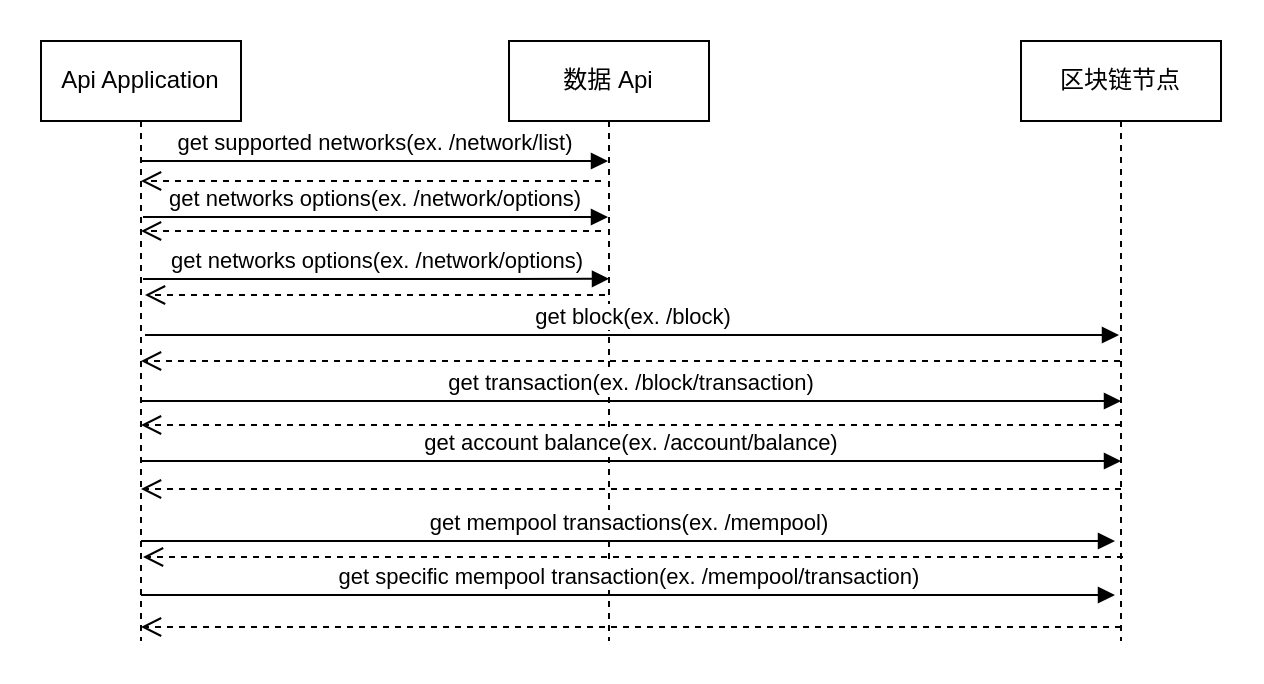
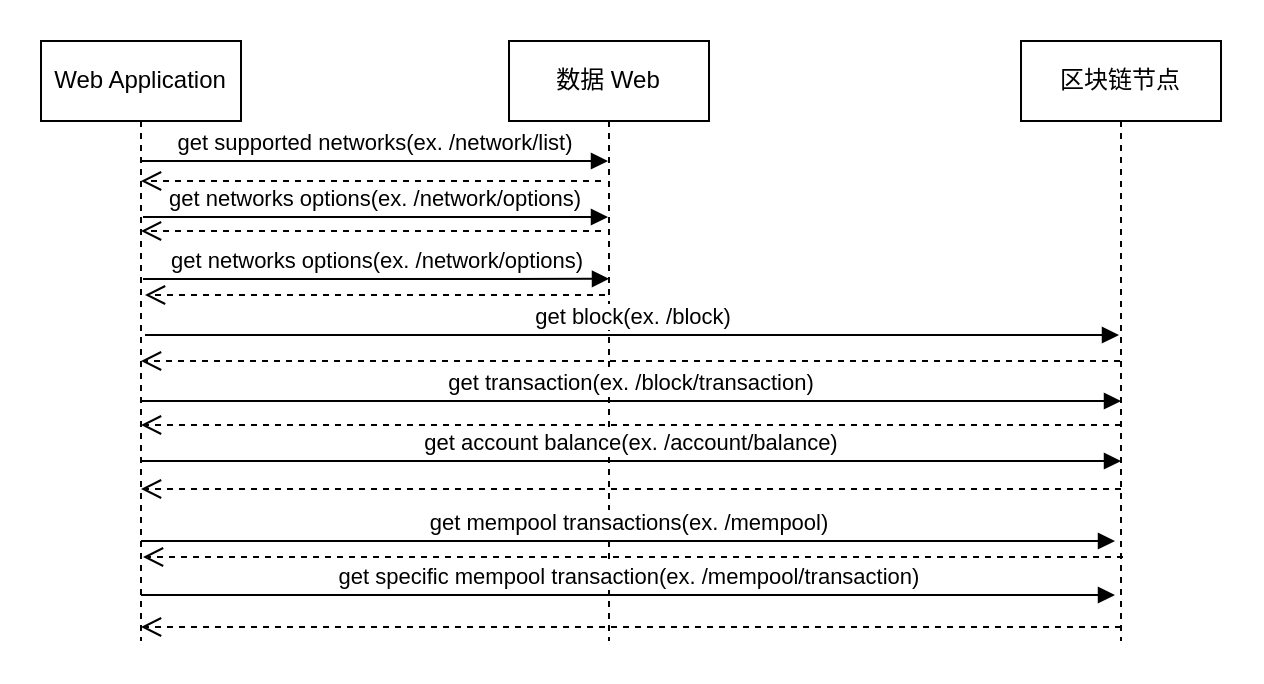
node "Api Application": label "Api Application" -> "Web Application"
node "数据 Api": label "数据 Api" -> "数据 Web"
